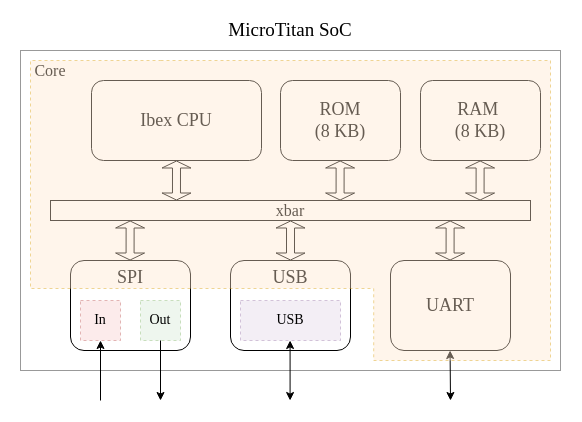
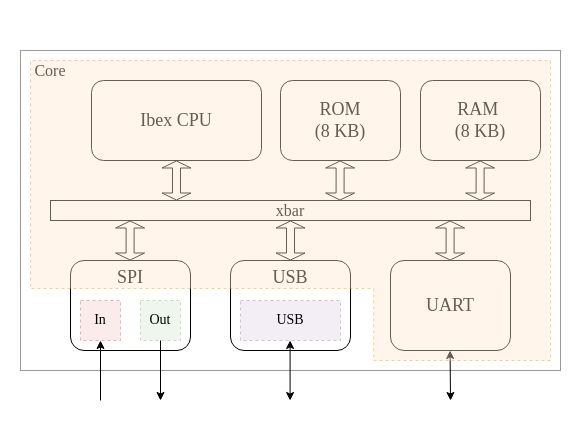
node "MicroTitan SoC": removed
